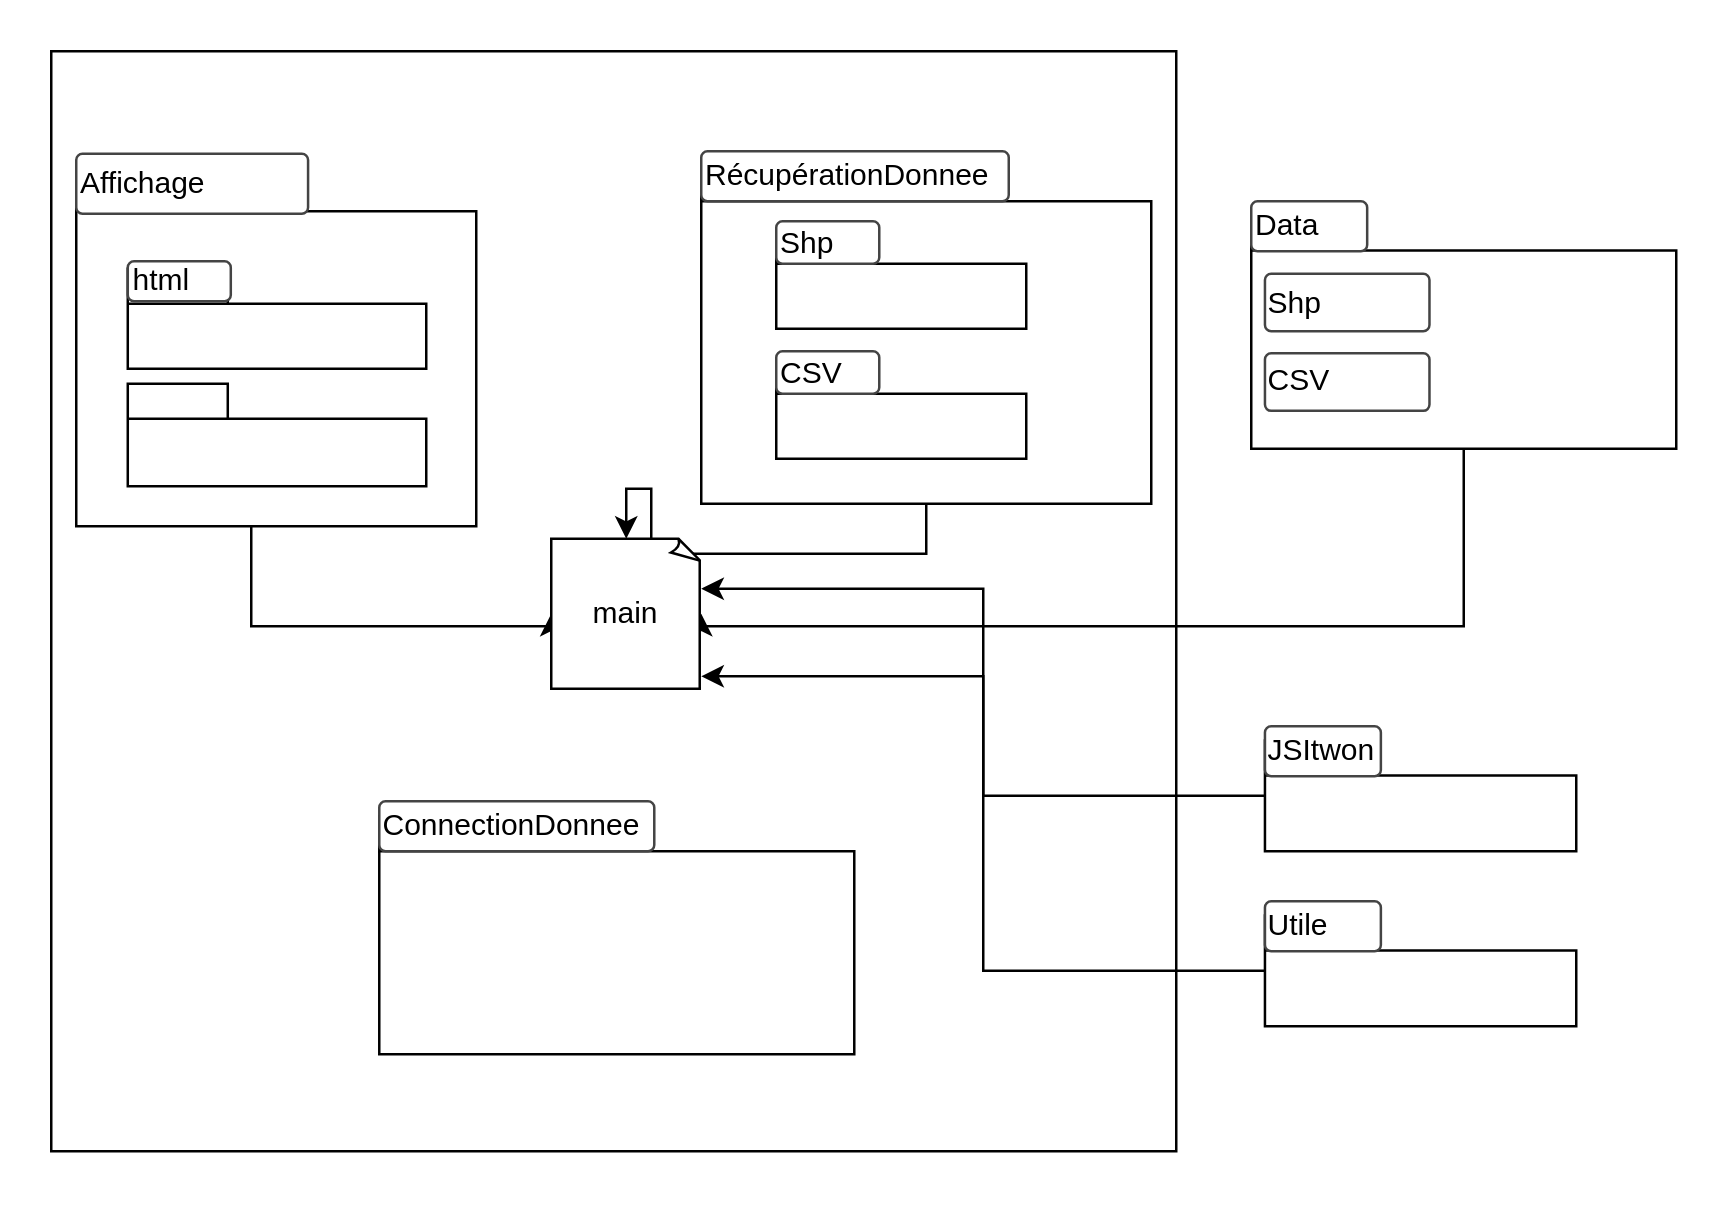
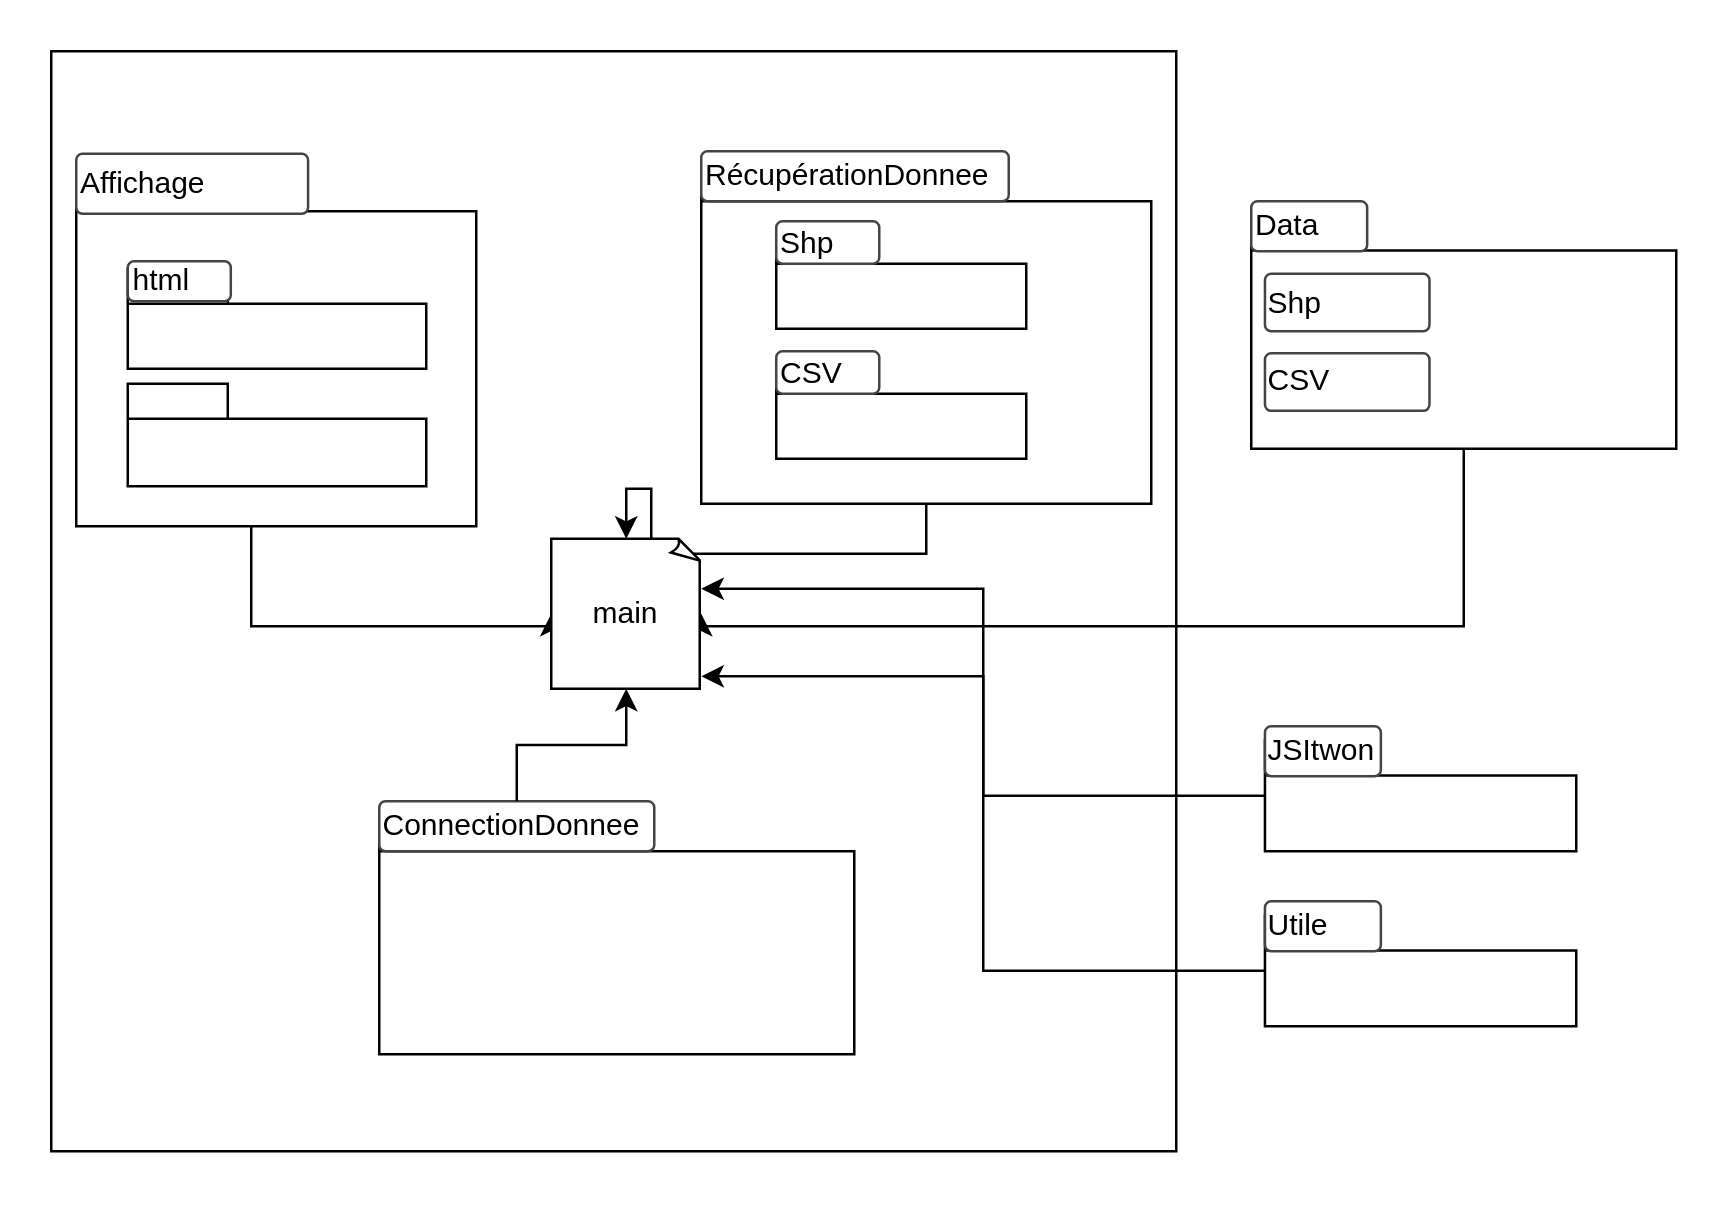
edge "ConnectionDonnee" -> "main": added
